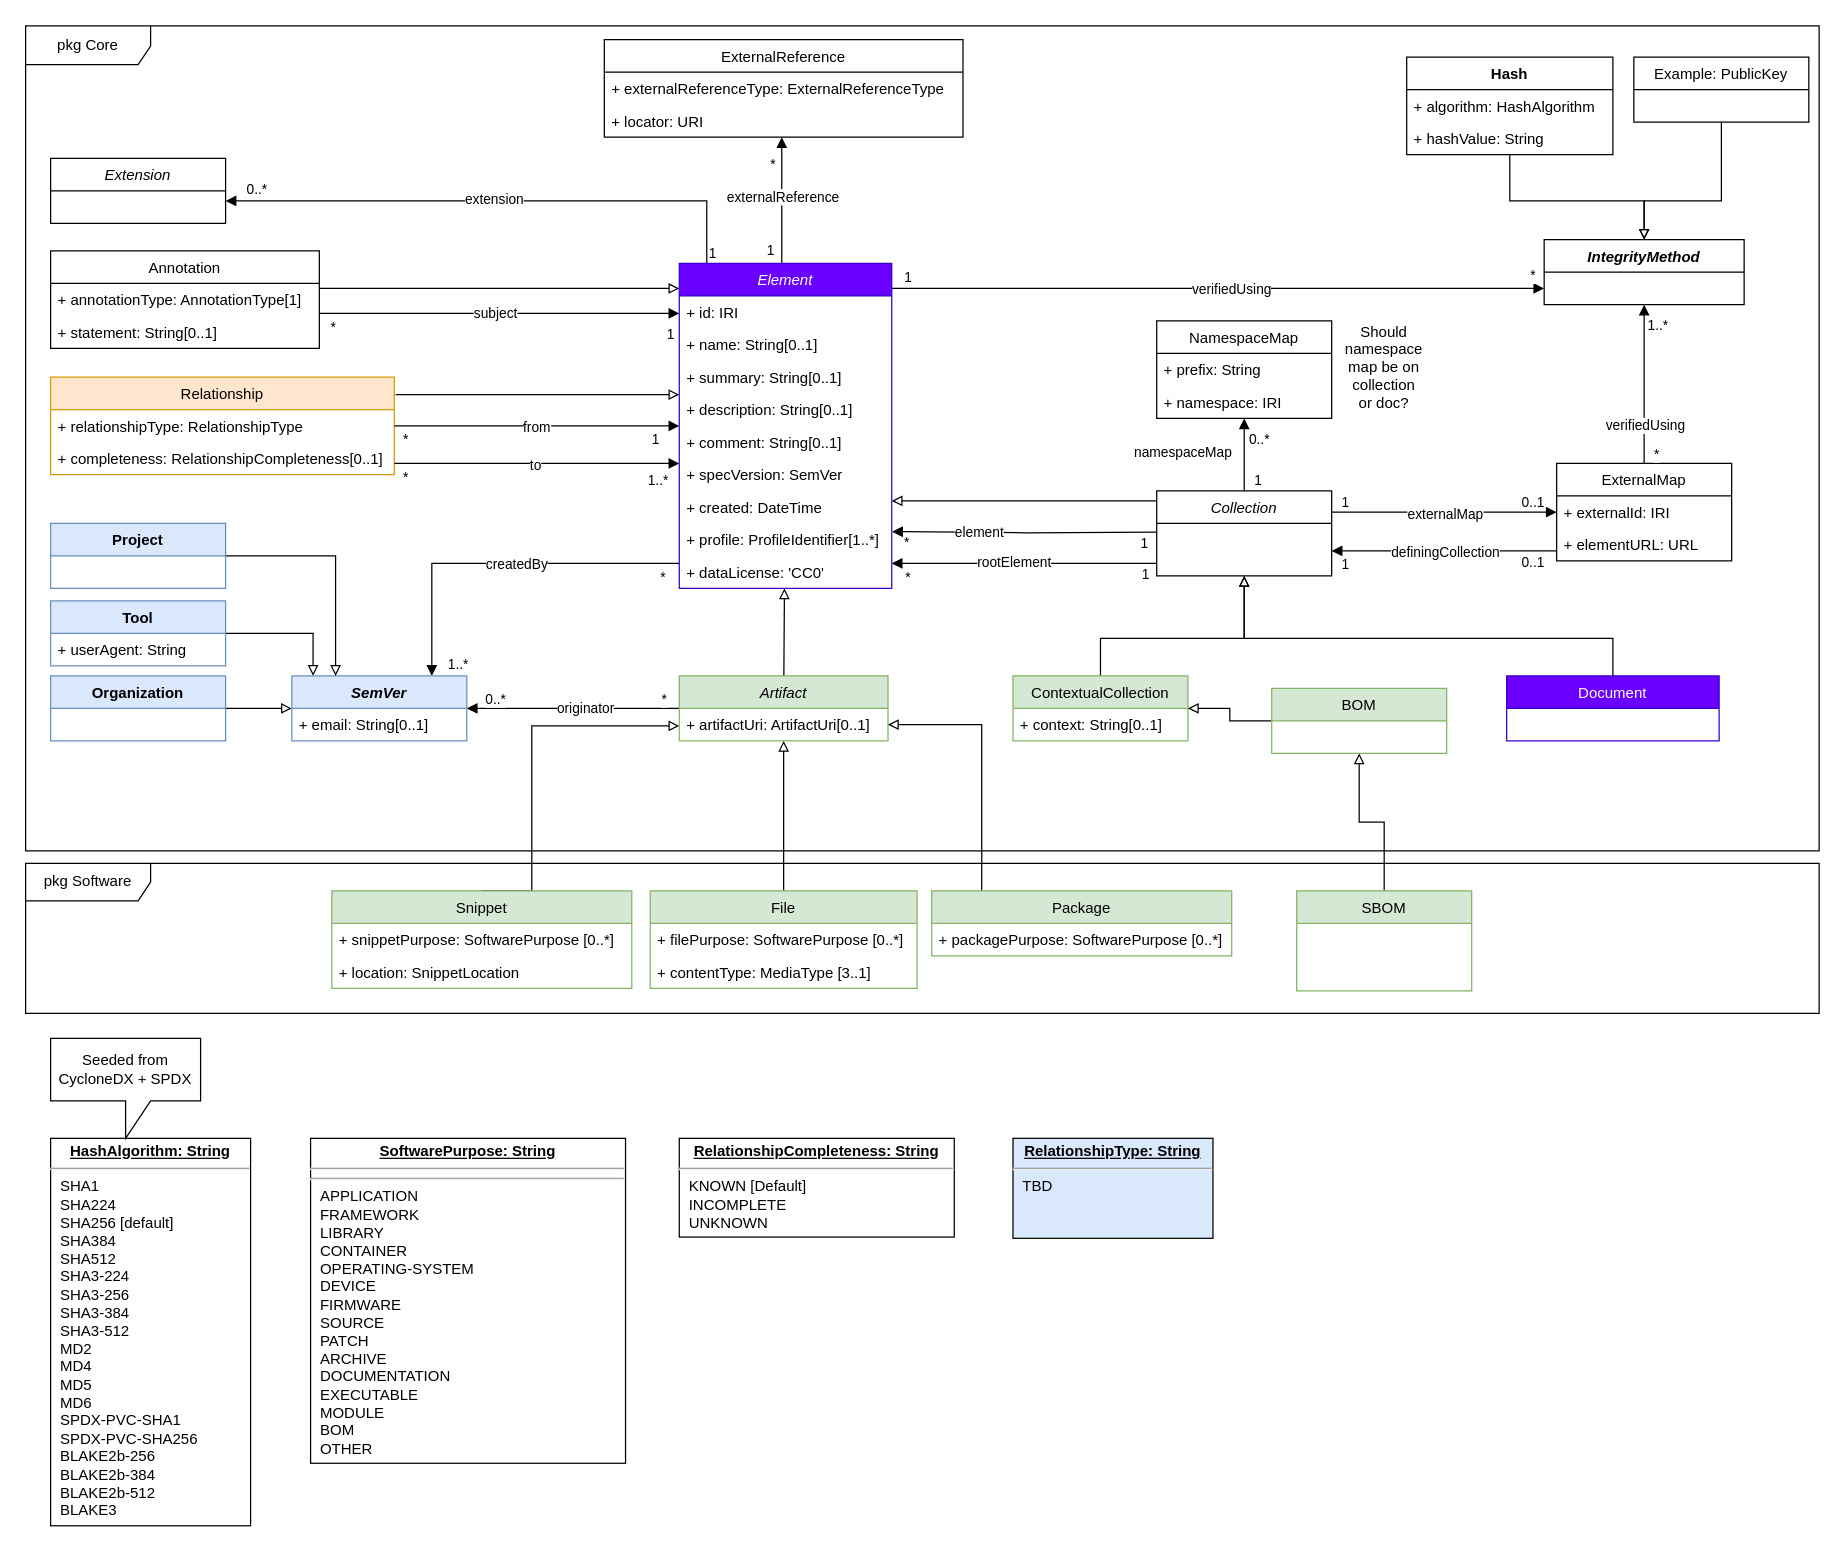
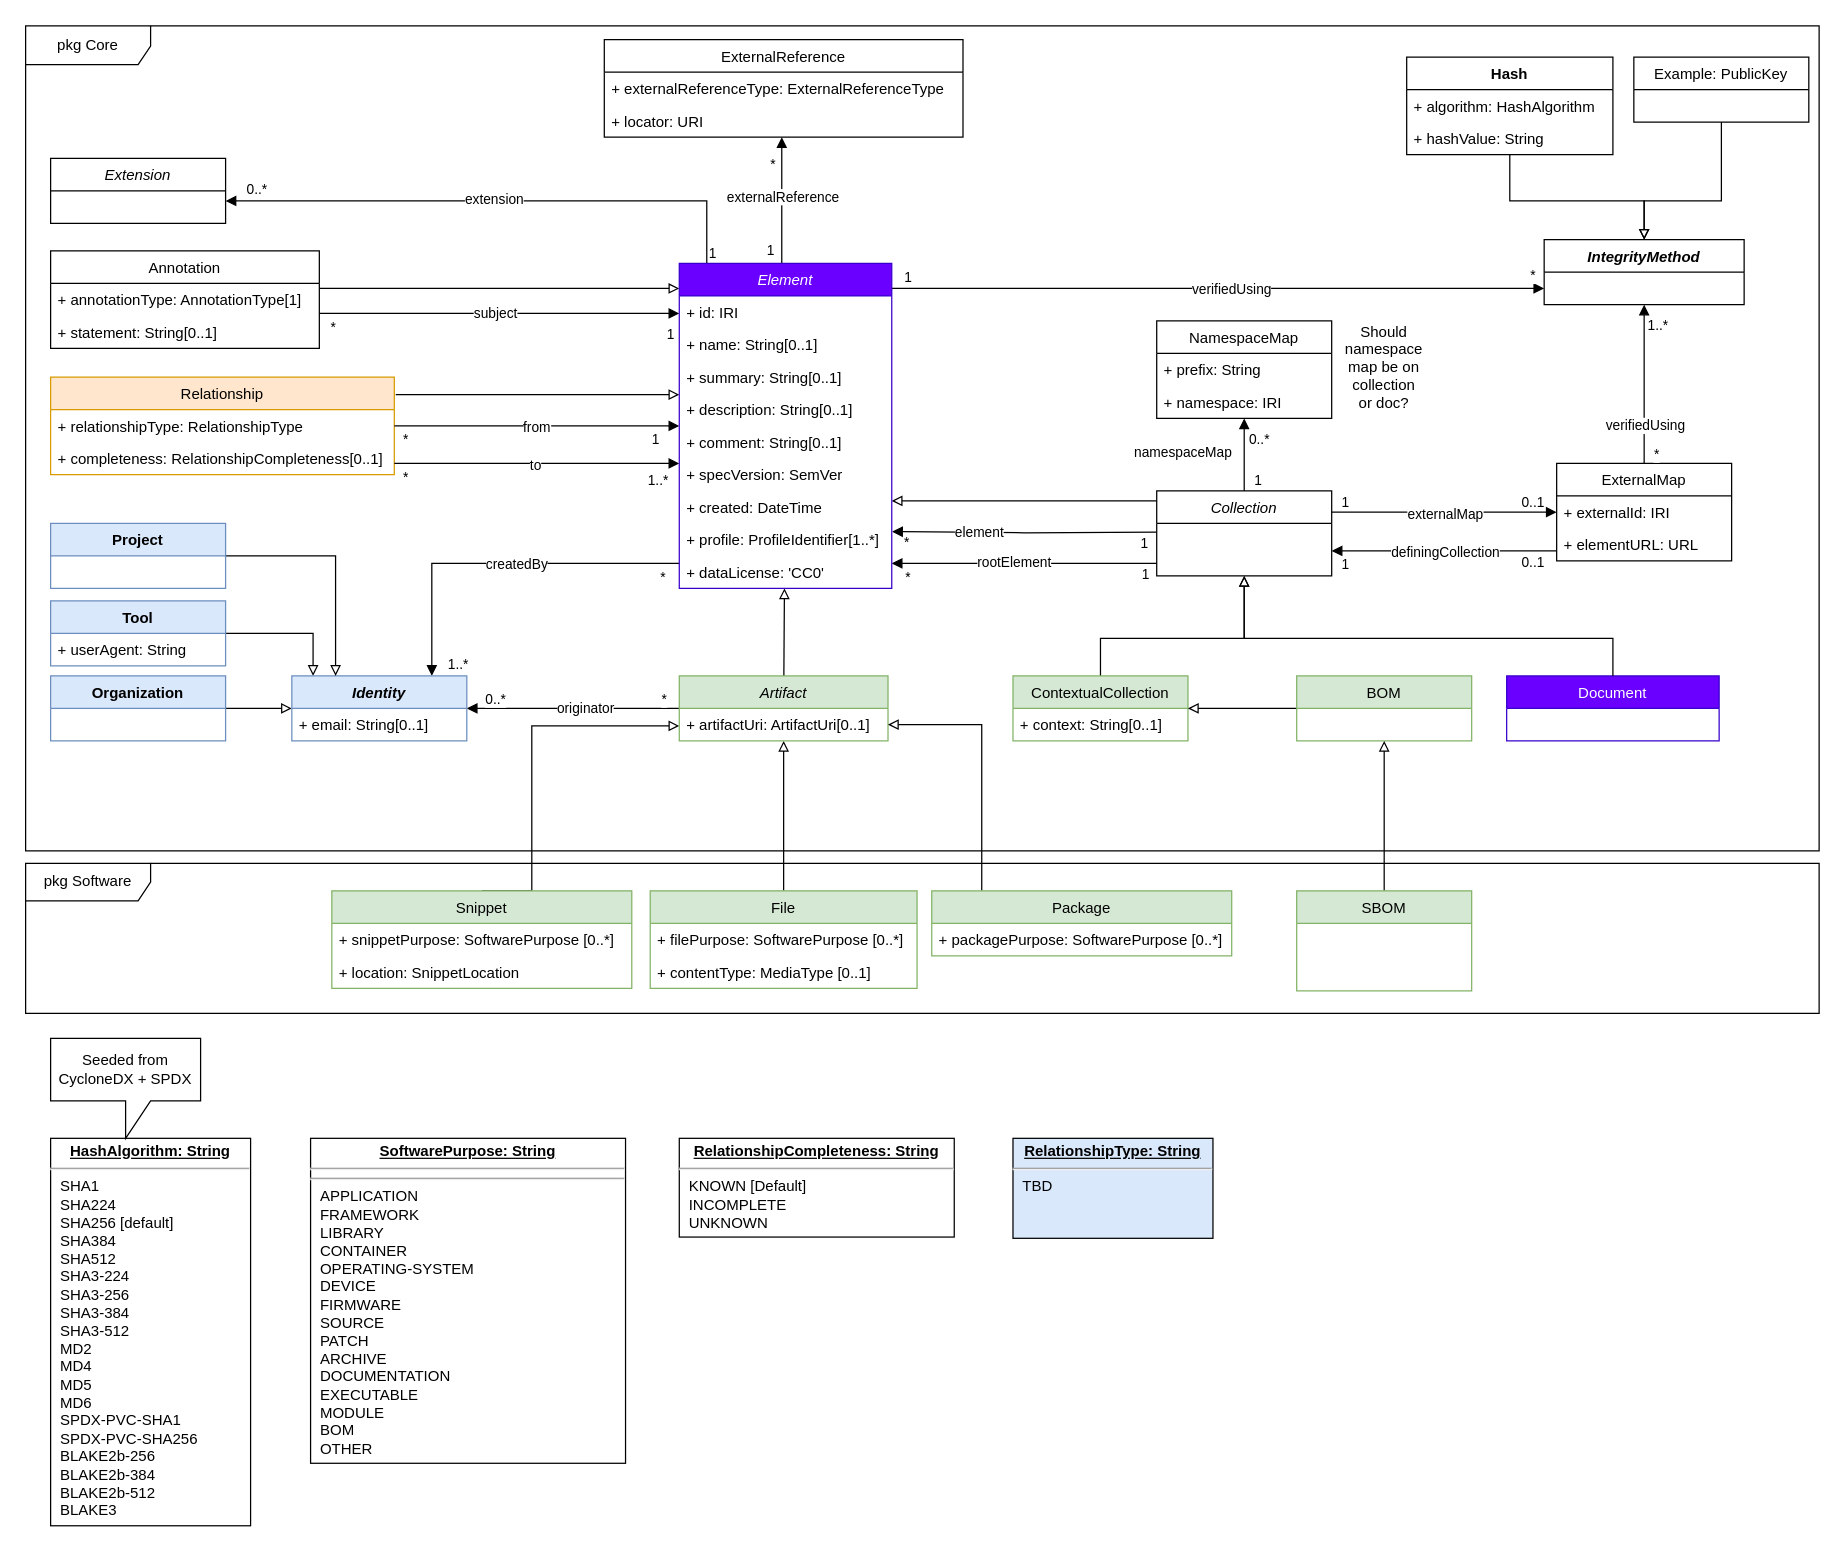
node "SemVer": label "SemVer" -> "Identity"
node "BOM": moved (1359, 721) -> (1384, 708)
node "+ contentType: MediaType [3..1]": label "+ contentType: MediaType [3..1]" -> "+ contentType: MediaType [0..1]"
